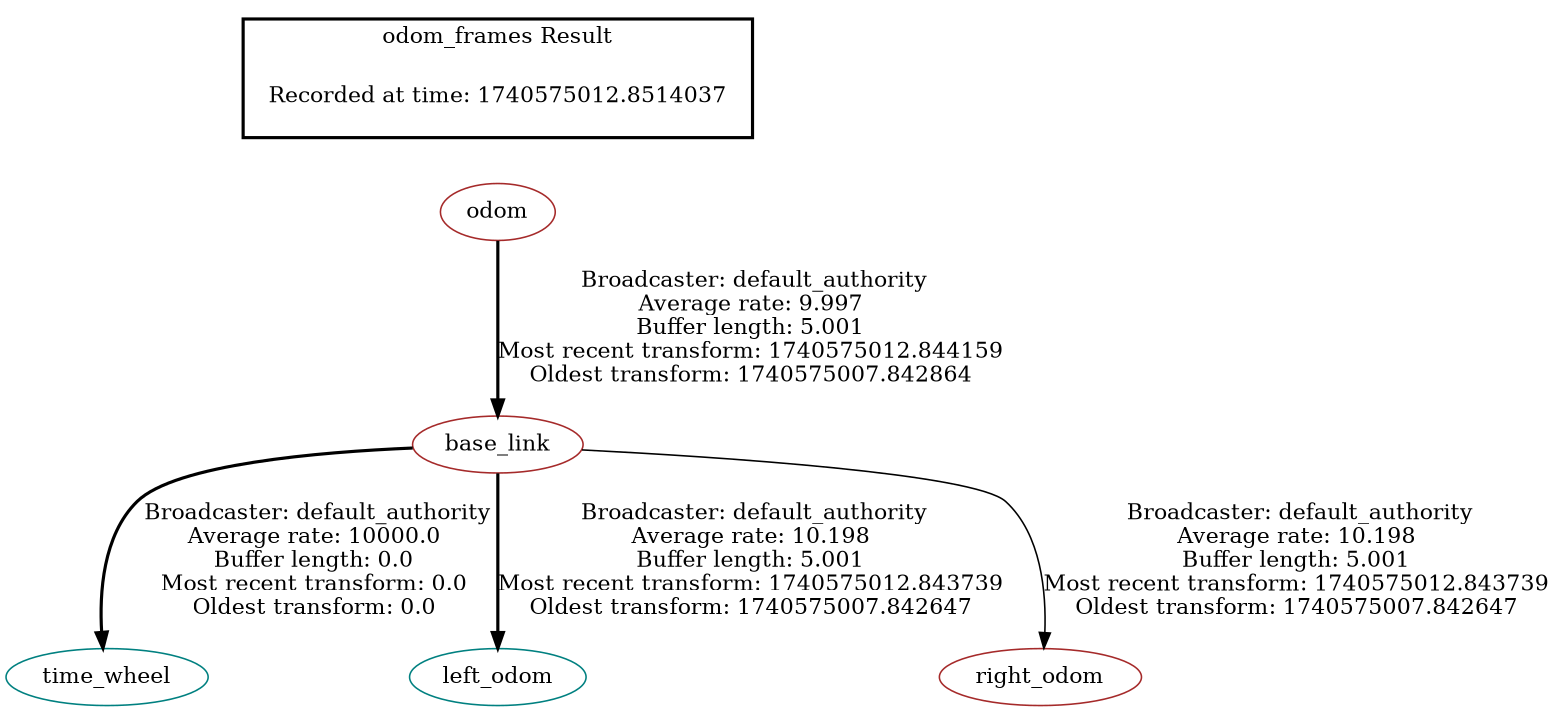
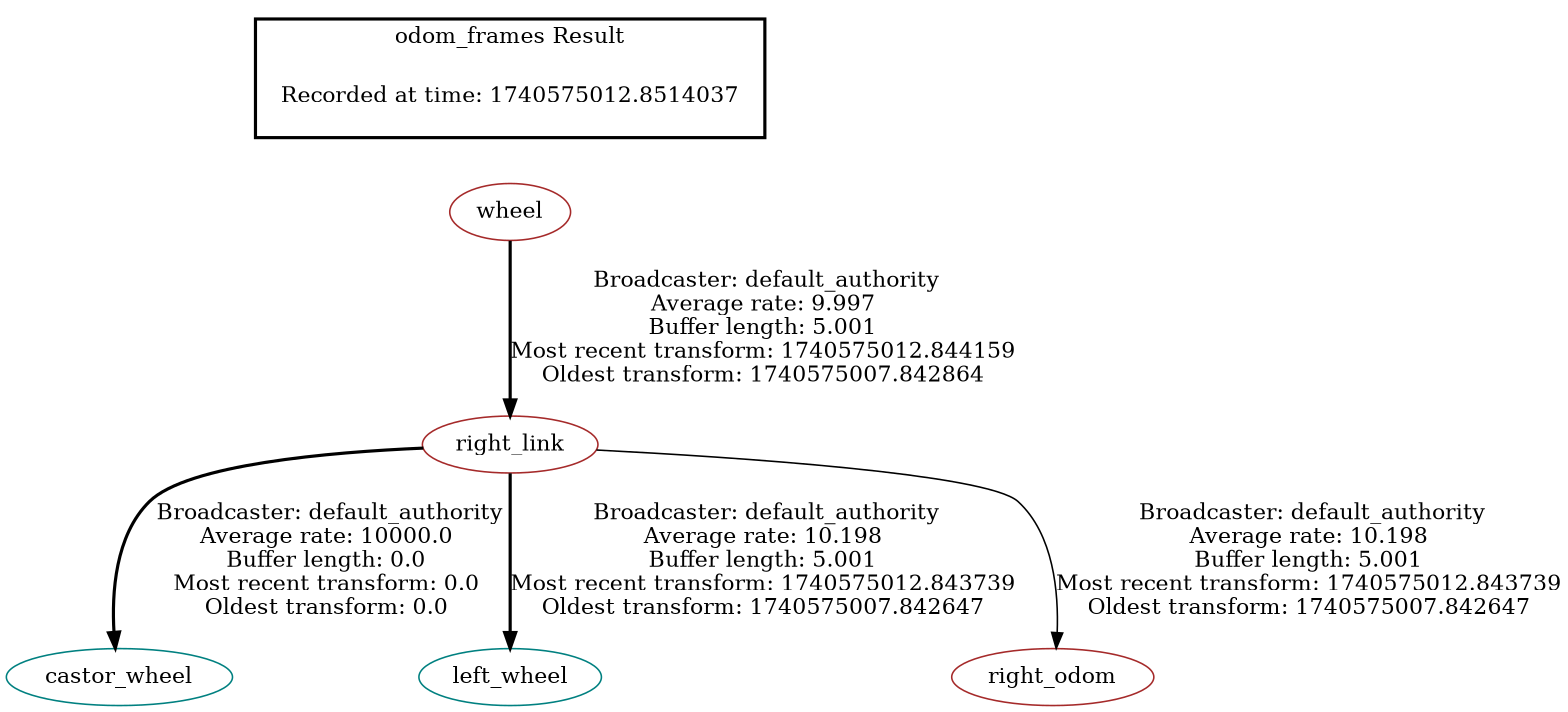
node "odom": label "odom" -> "wheel"
node "base_link": label "base_link" -> "right_link"
node "time_wheel": label "time_wheel" -> "castor_wheel"
node "left_odom": label "left_odom" -> "left_wheel"
